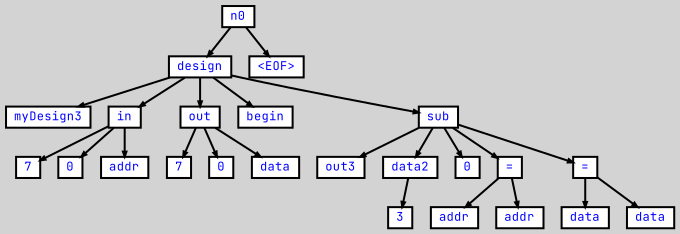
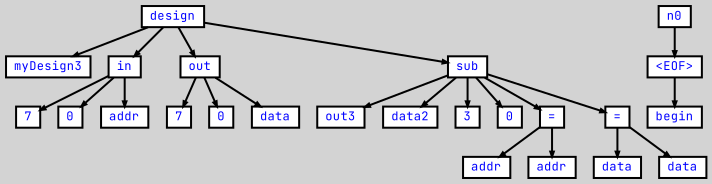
edge "n0" -> "design": removed
edge "design" -> "begin": now "<EOF>" -> "begin"
edge "data2" -> "3": now "sub" -> "3"
